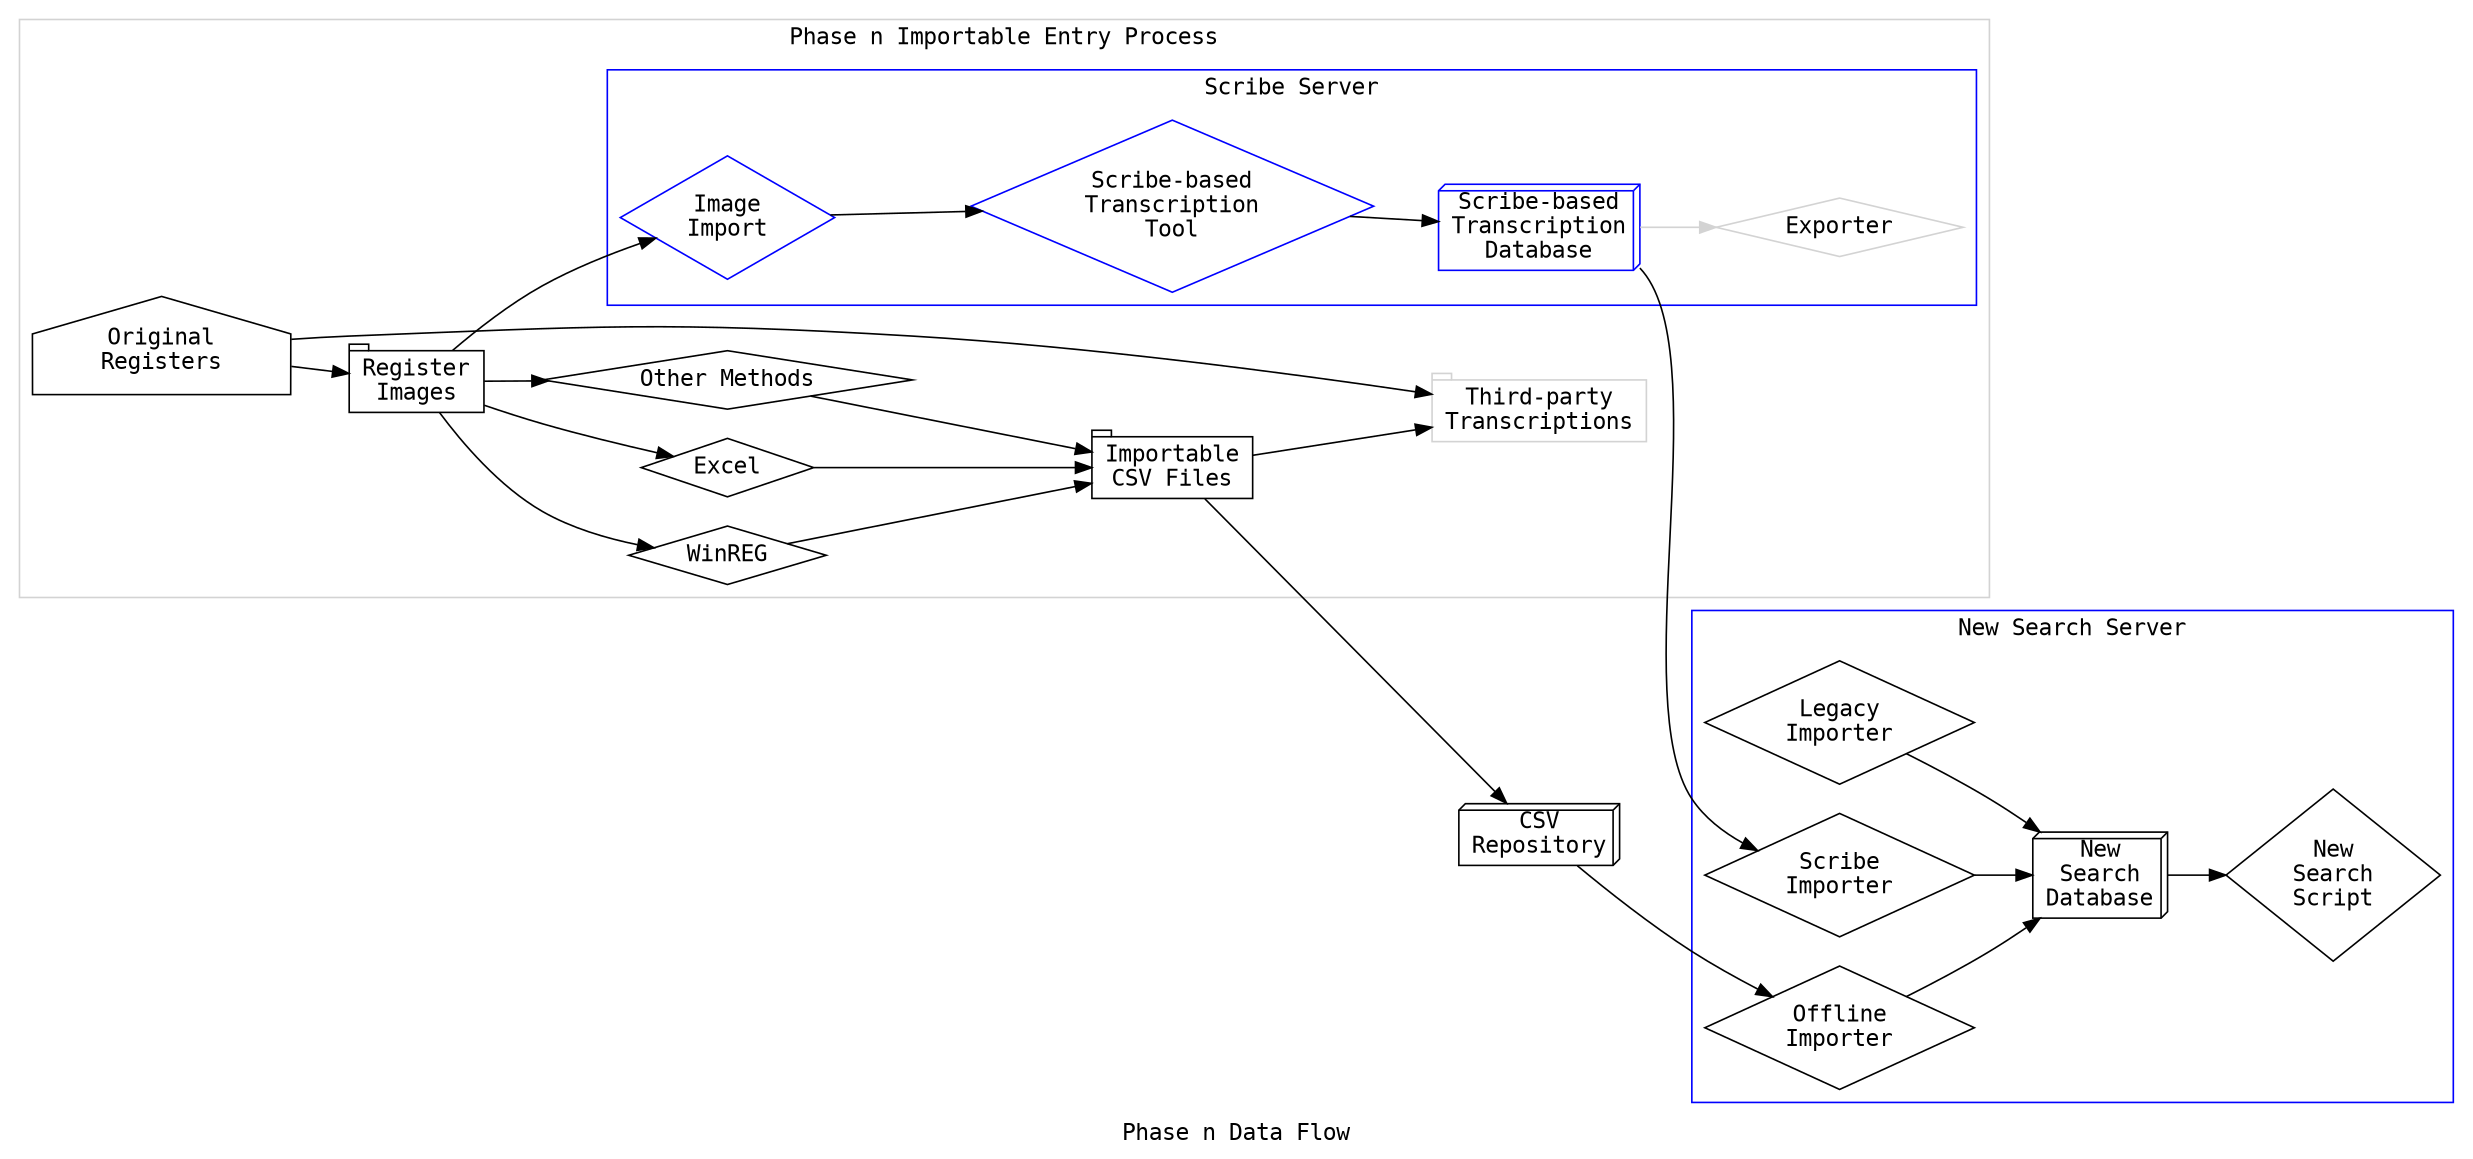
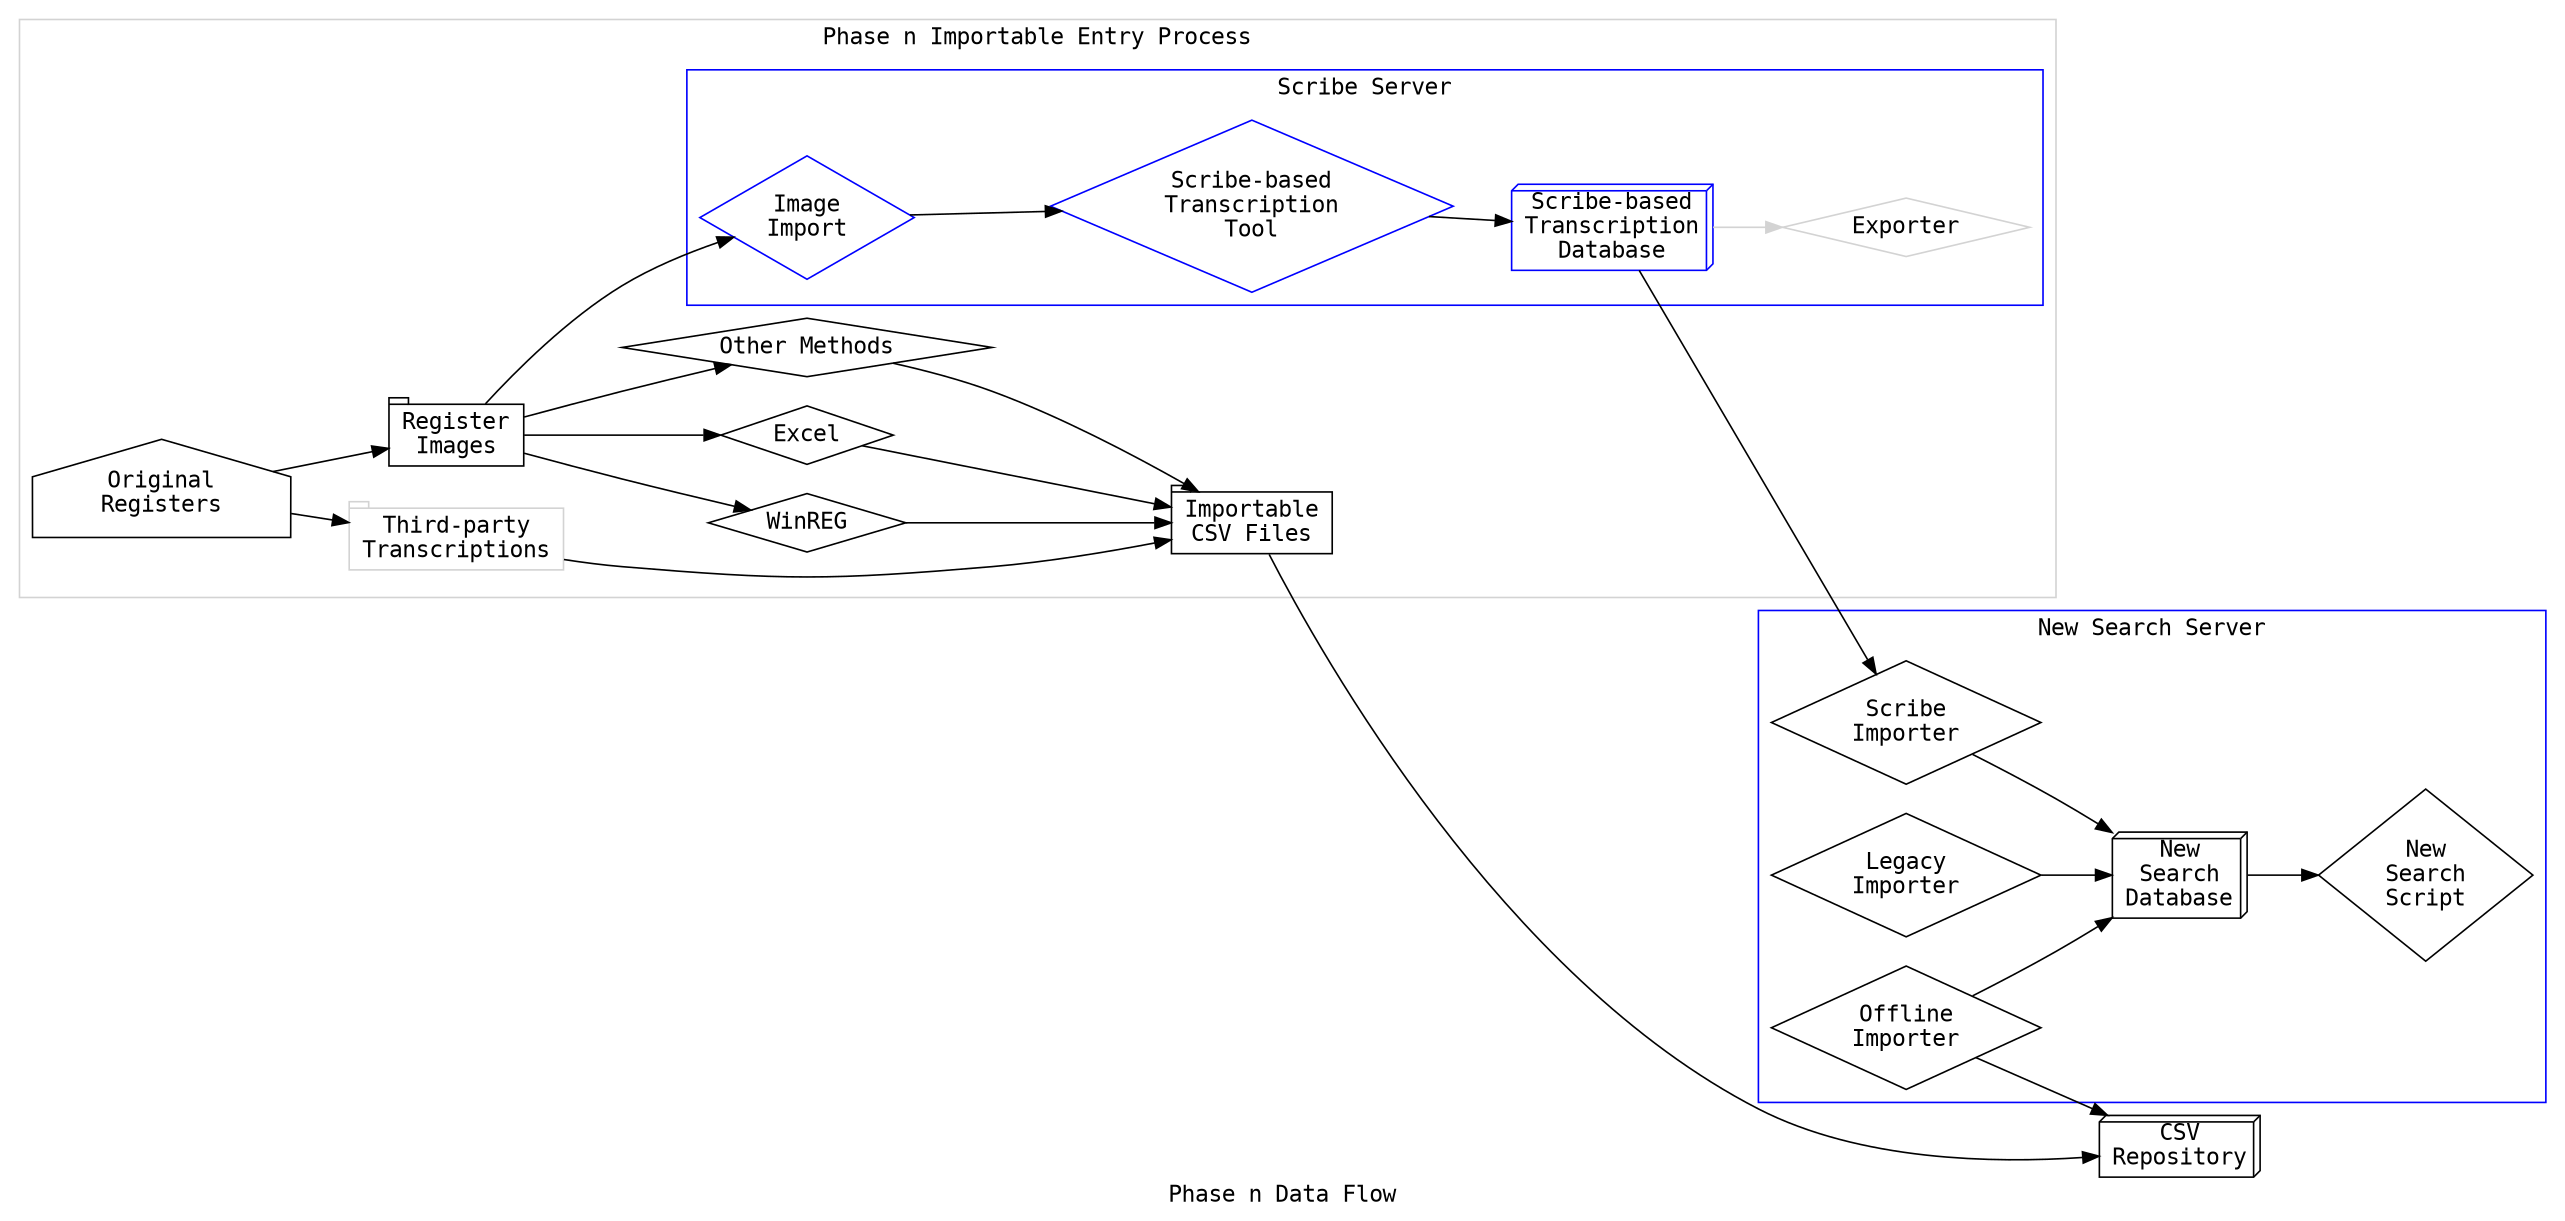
edge "Importable CSV Files" -> "Third-party Transcriptions": reversed
edge "CSV Repository" -> "Offline Importer": reversed
